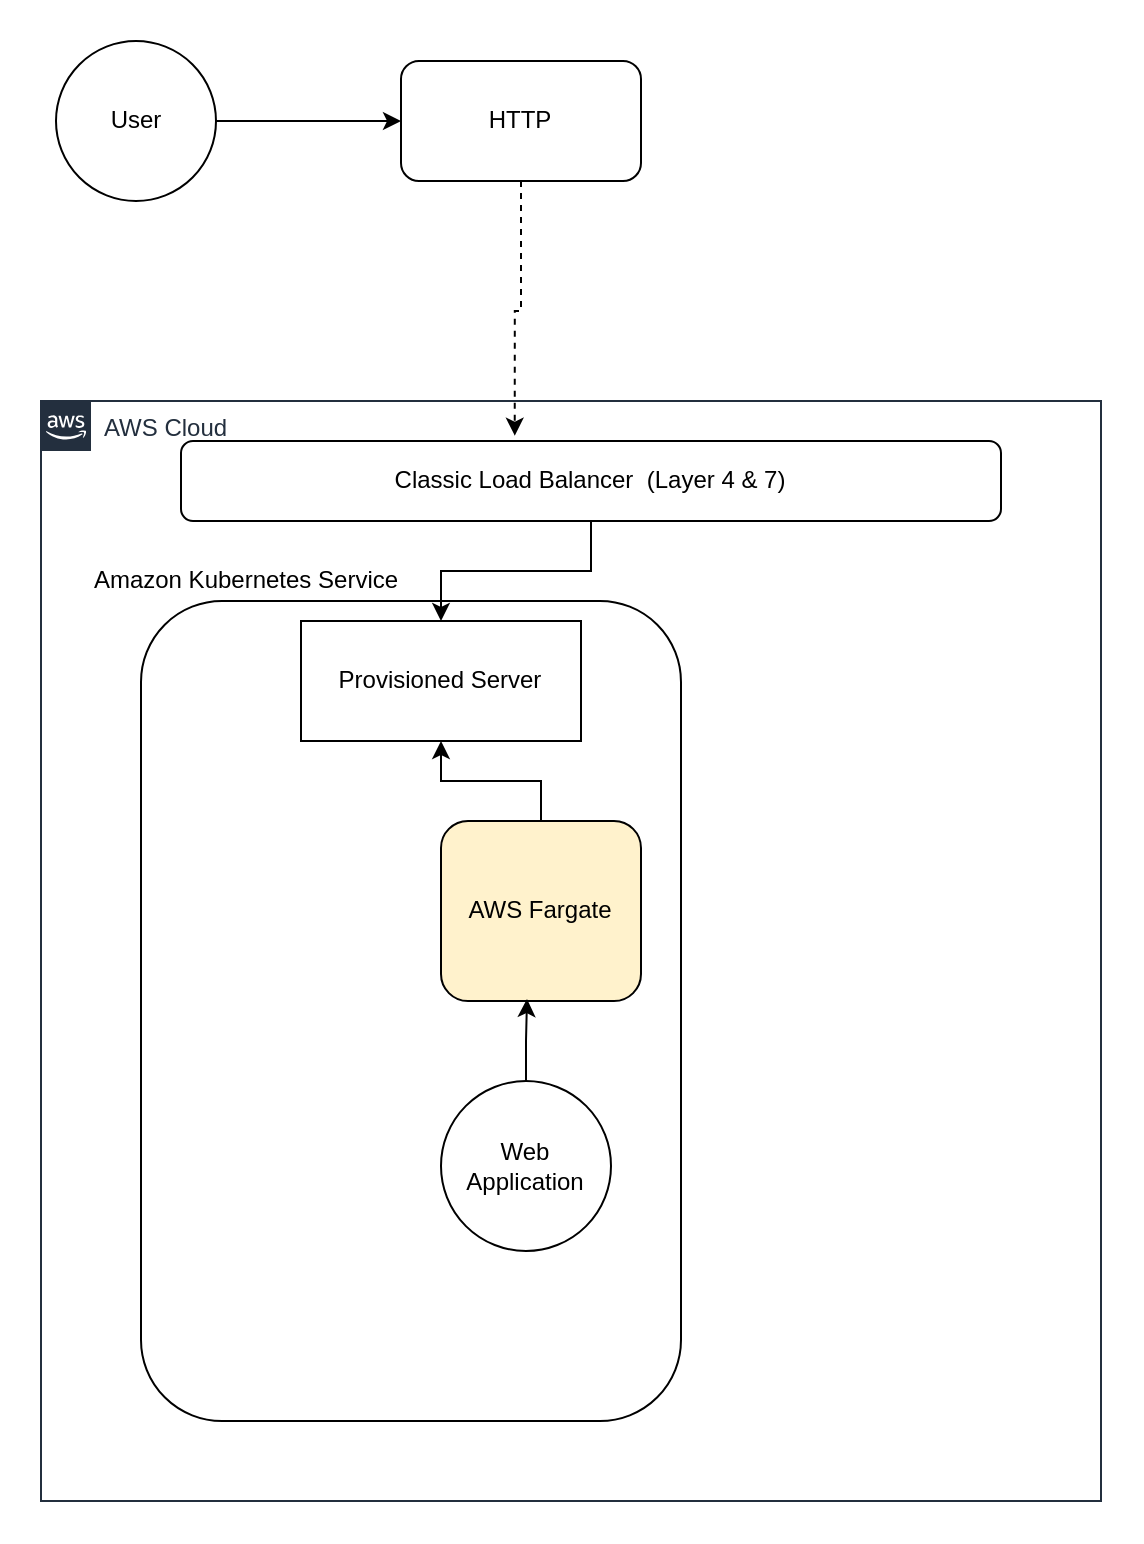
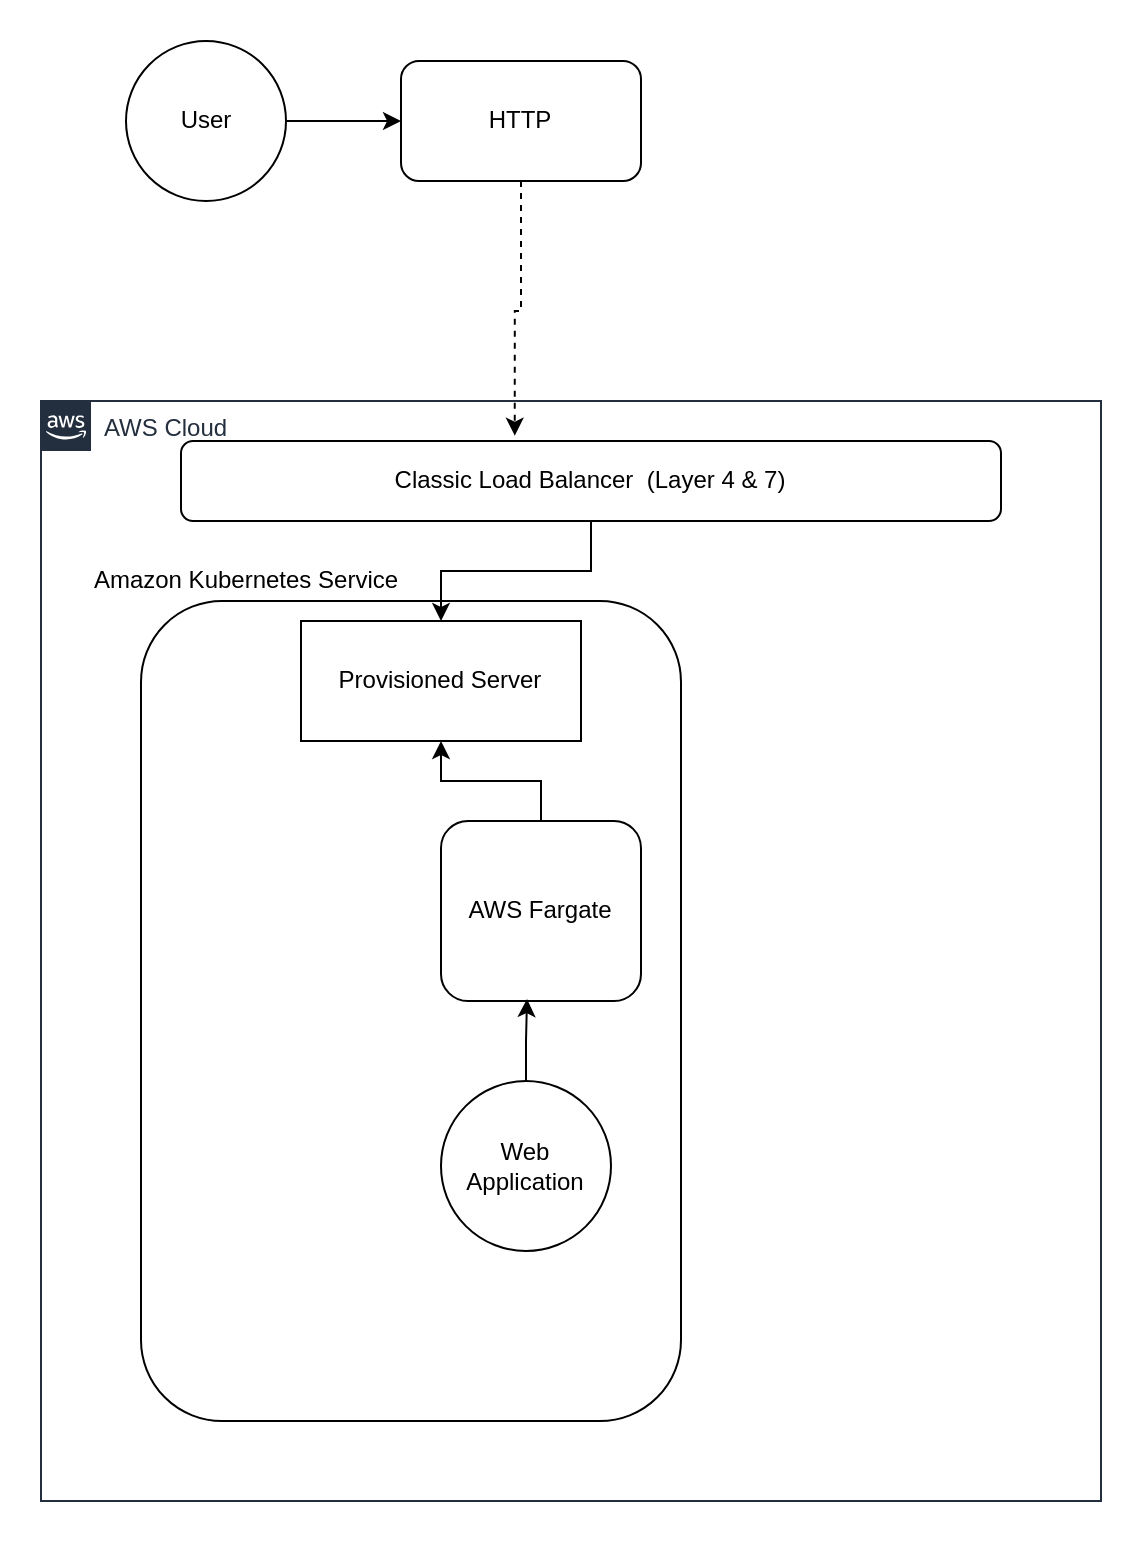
node "User": moved (136, 121) -> (206, 121)
node "AWS Fargate": fillcolor #fff2cc -> #ffffff
